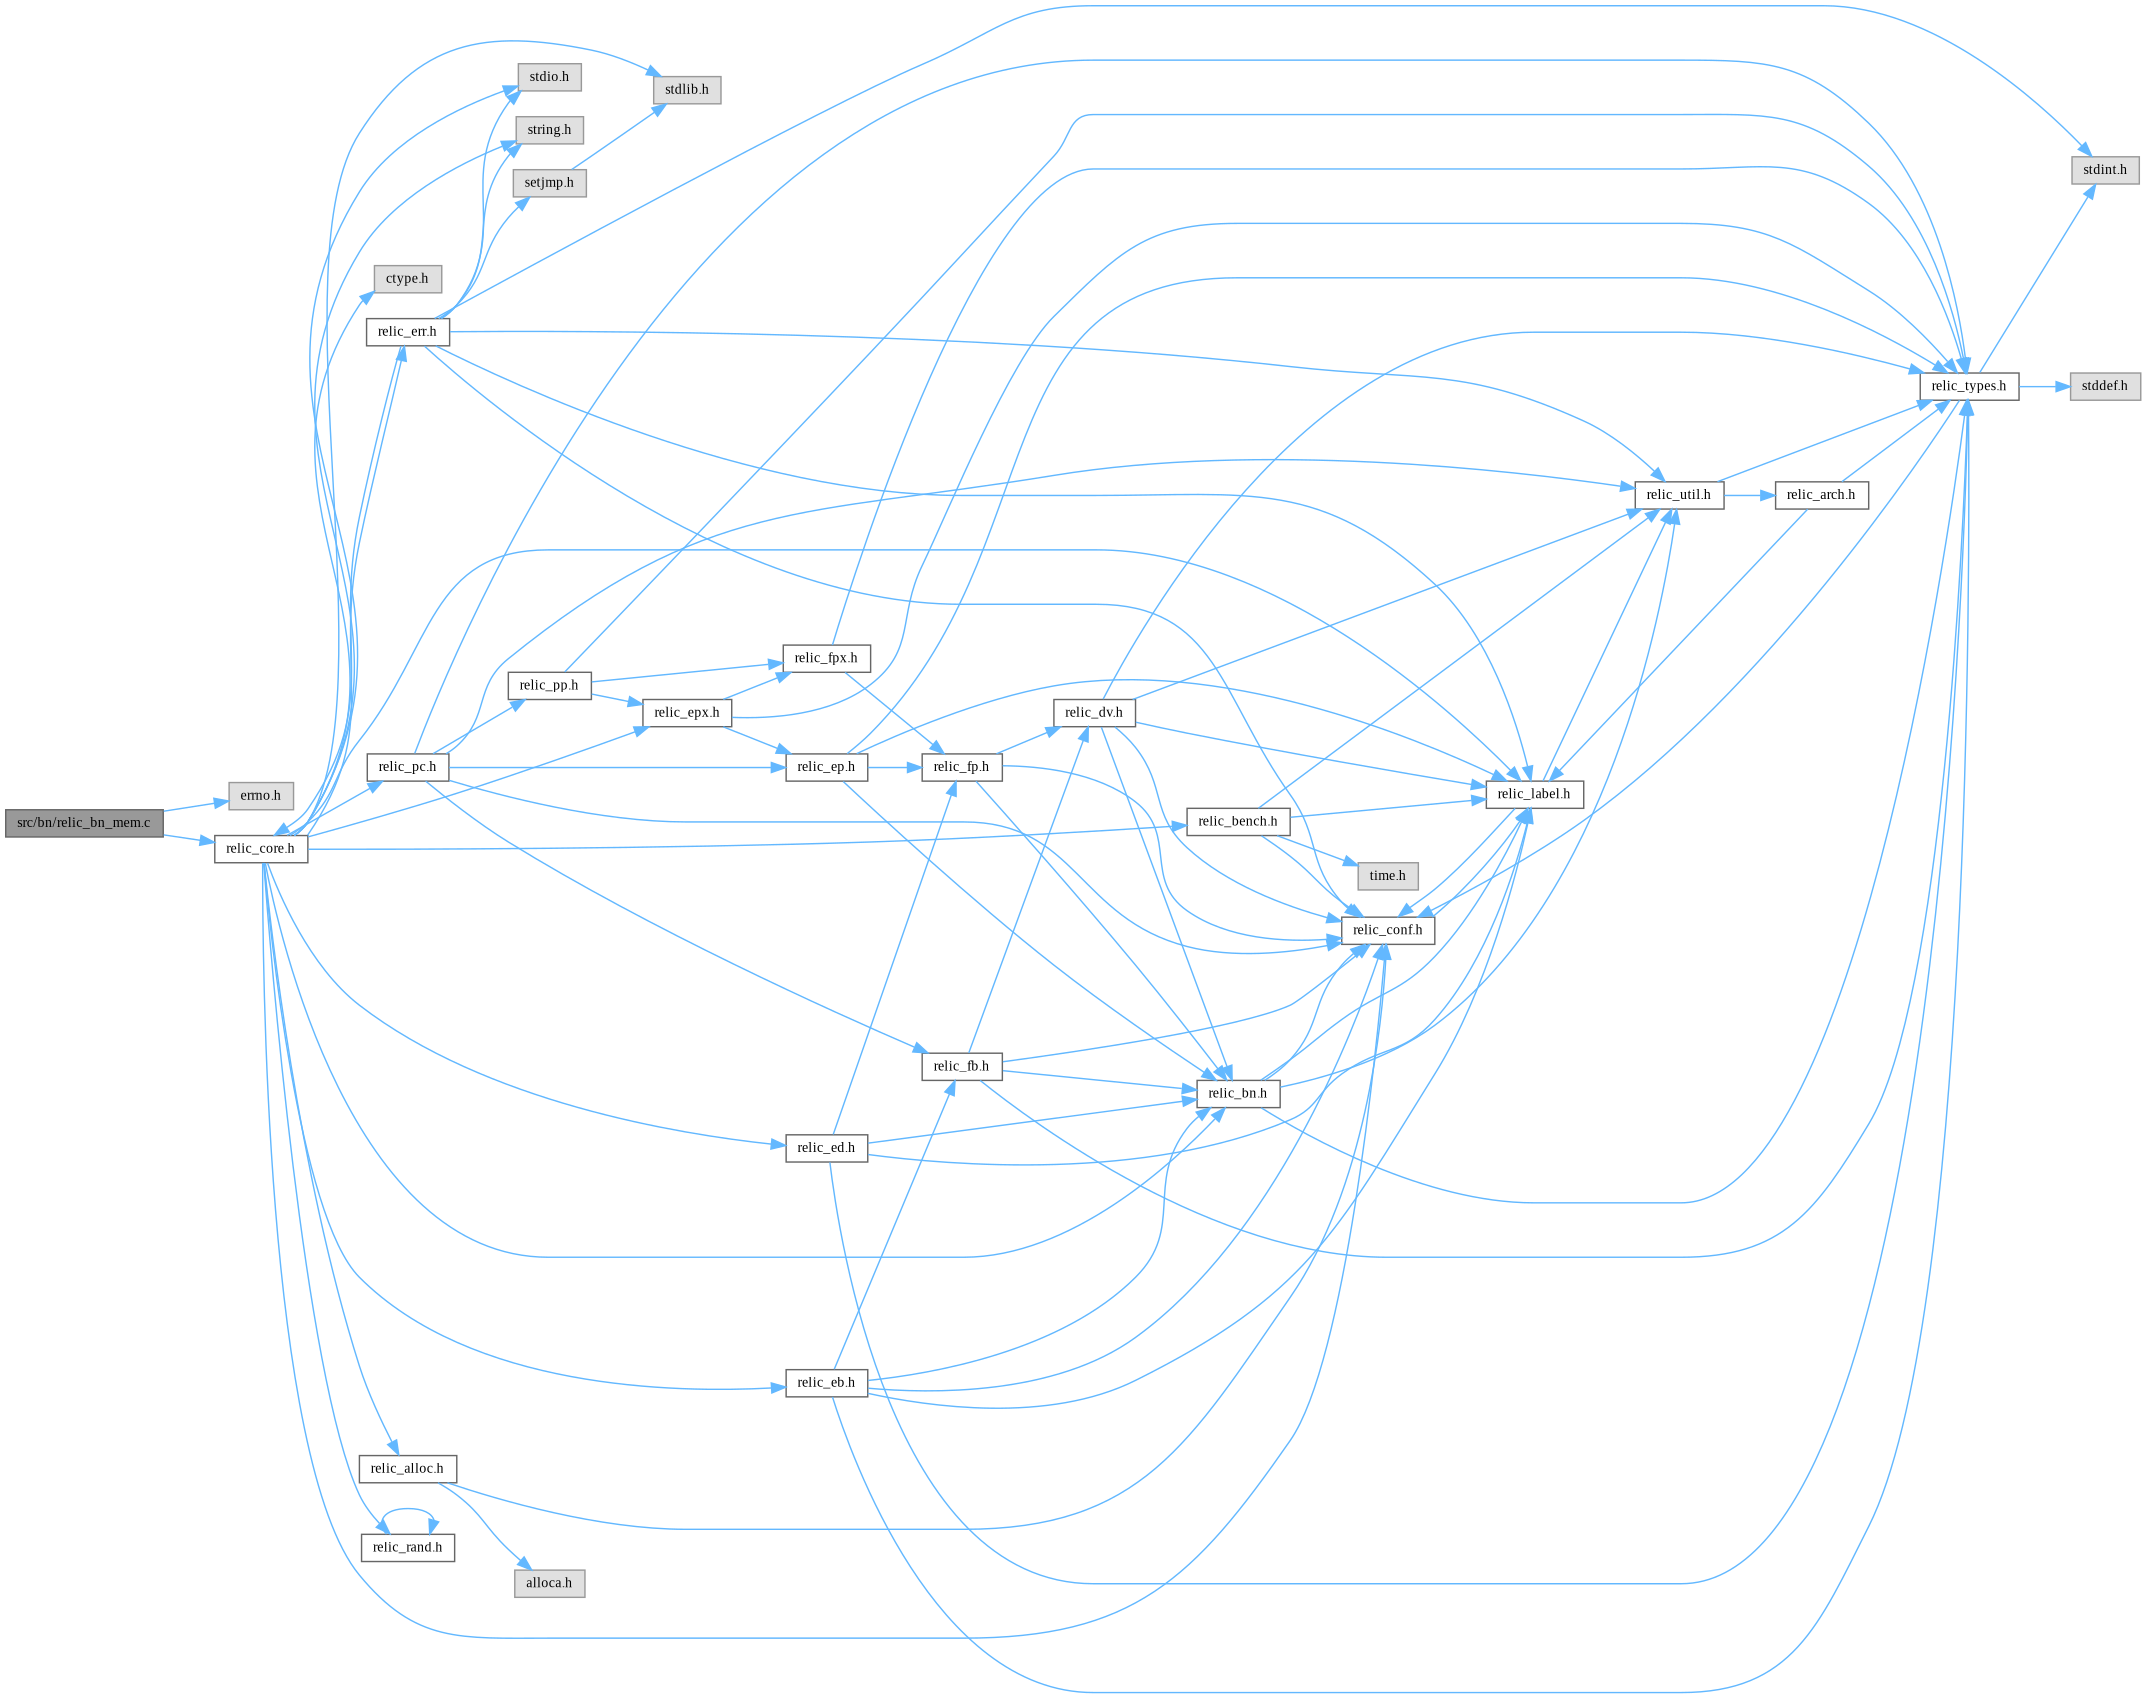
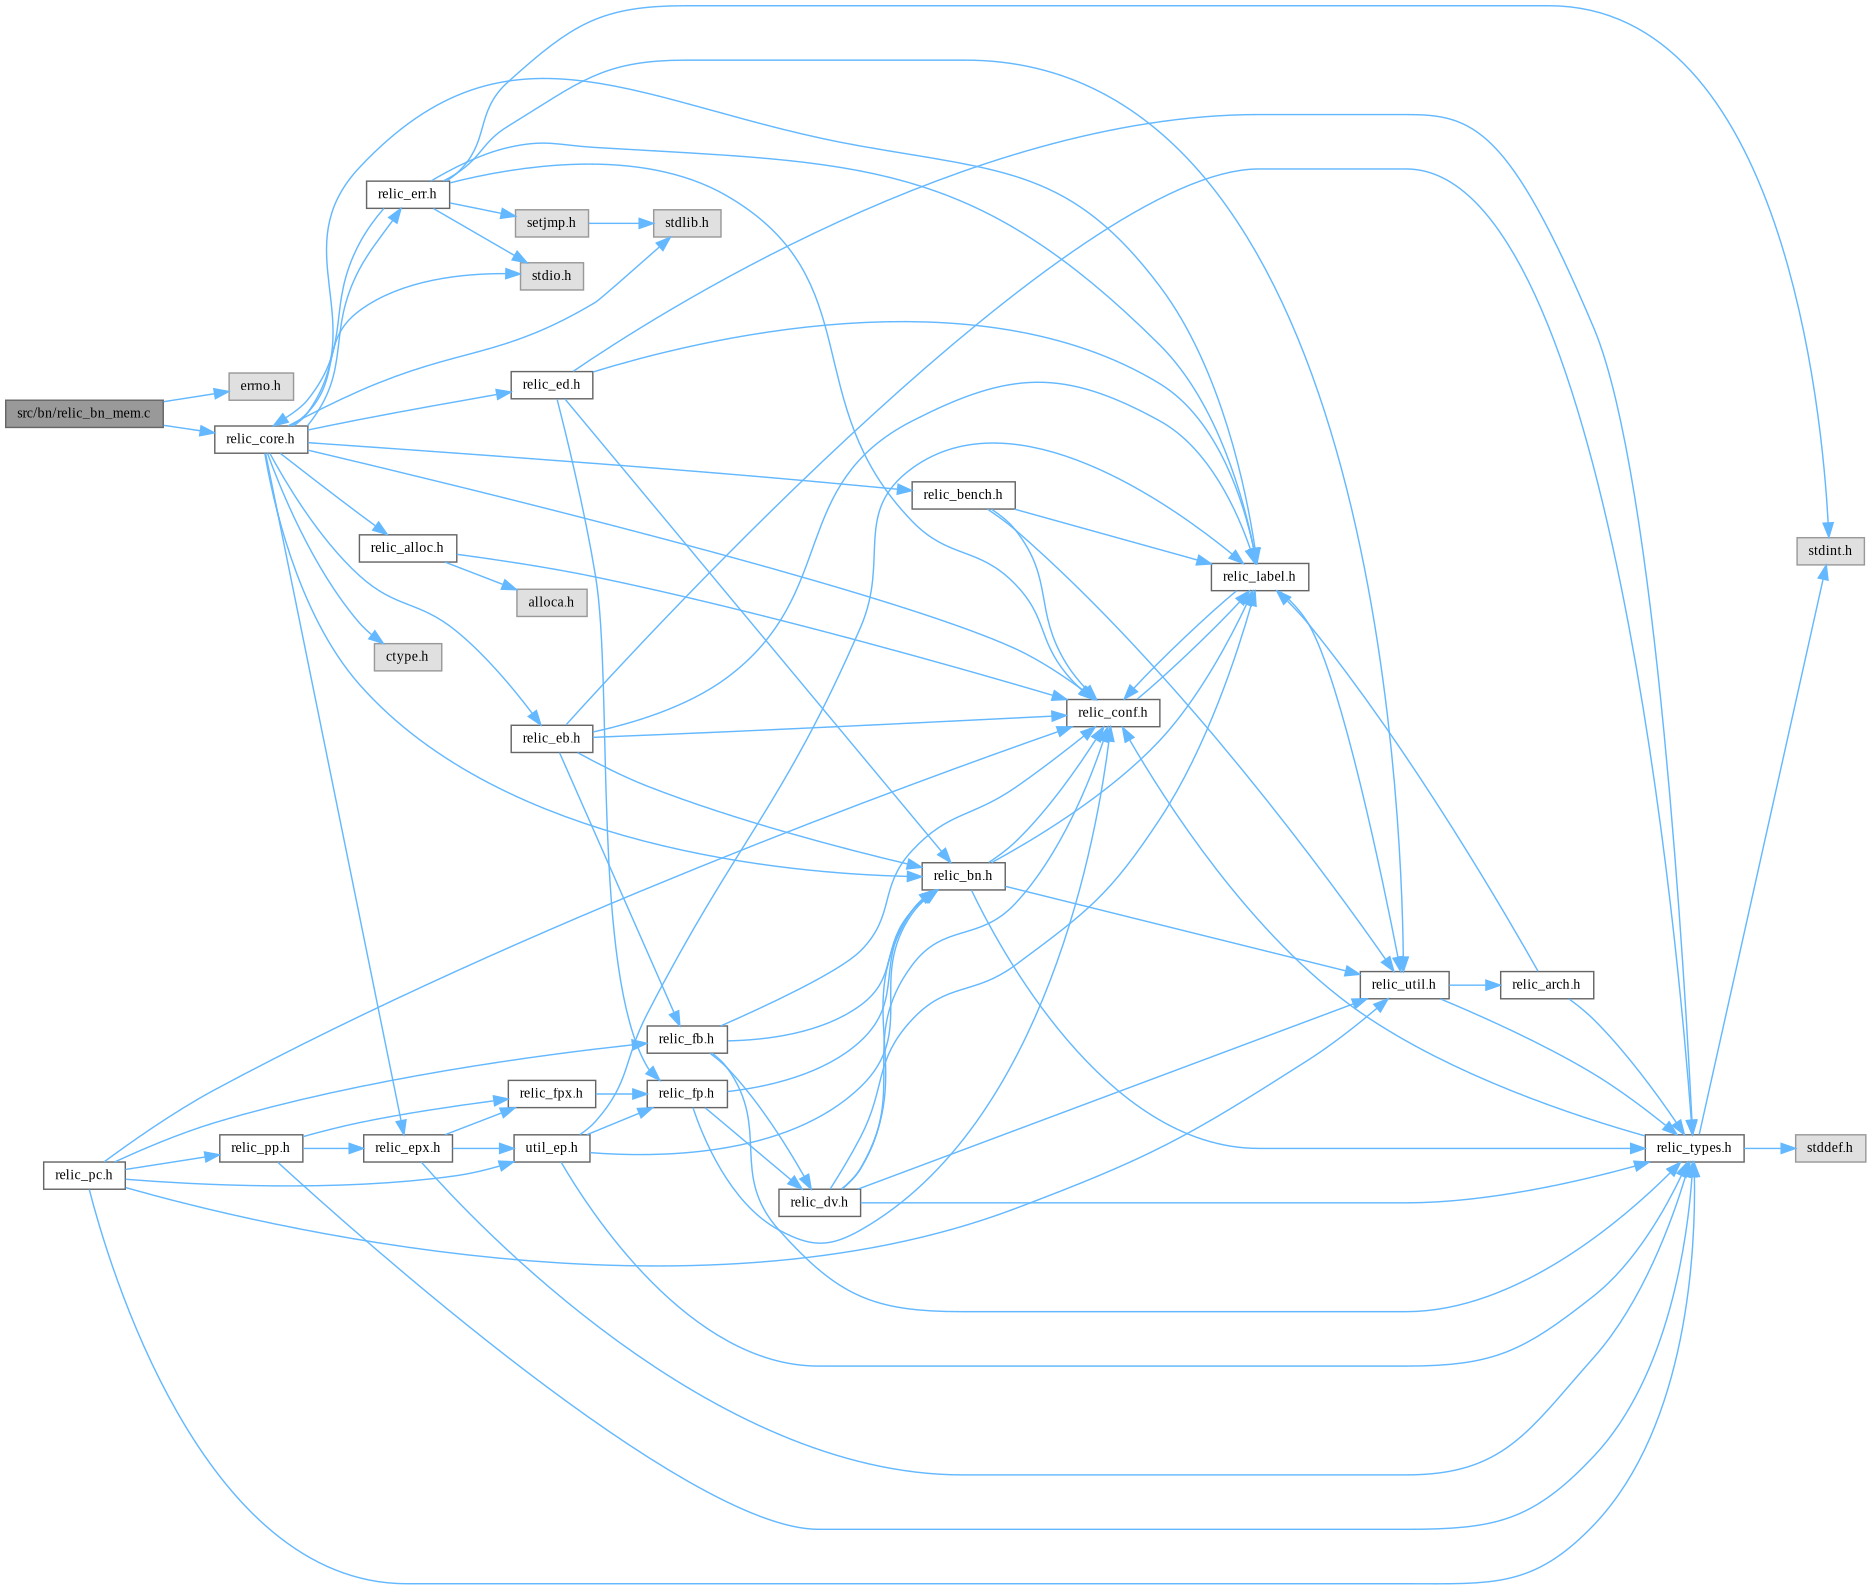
node "string.h": removed
edge "relic_fpx.h" -> "relic_types.h": removed
node "relic_ep.h": label "relic_ep.h" -> "util_ep.h"
edge "relic_core.h" -> "relic_pc.h": removed
node "time.h": removed
node "relic_rand.h": removed
